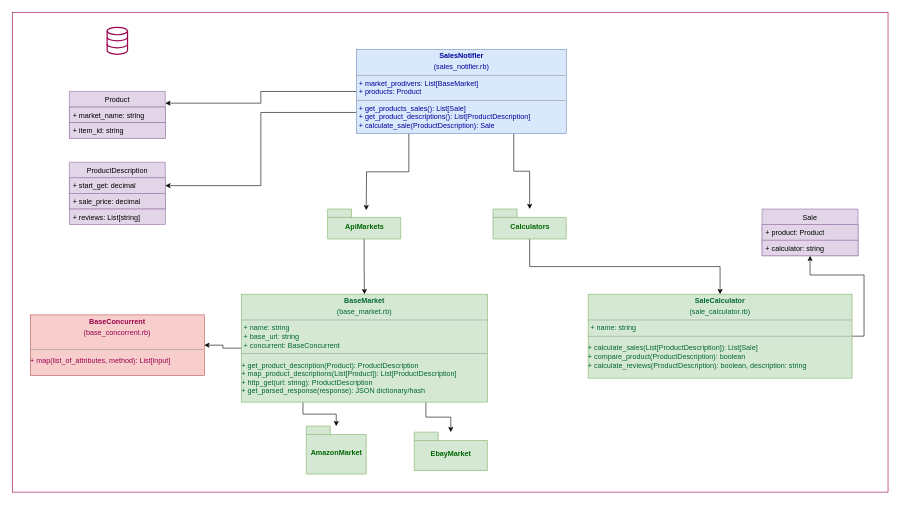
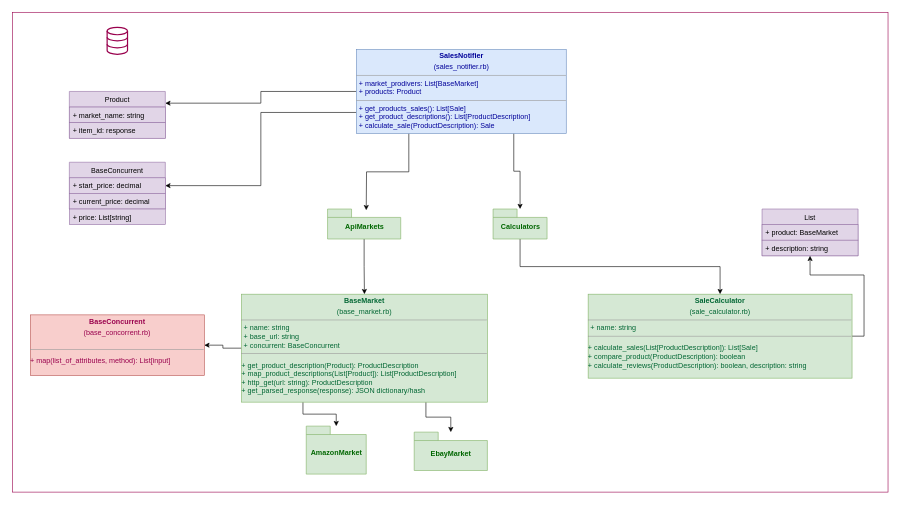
node "+ item_id: string": label "+ item_id: string" -> "+ item_id: response"
node "ProductDescription": label "ProductDescription" -> "BaseConcurrent"
node "+ start_get: decimal": label "+ start_get: decimal" -> "+ start_price: decimal"
node "+ sale_price: decimal": label "+ sale_price: decimal" -> "+ current_price: decimal"
node "+ reviews: List[string]": label "+ reviews: List[string]" -> "+ price: List[string]"
node "Sale": label "Sale" -> "List"
node "Calculators": size 73x30 -> 54x30
node "+ product: Product": label "+ product: Product" -> "+ product: BaseMarket"
node "+ calculator: string": label "+ calculator: string" -> "+ description: string"
